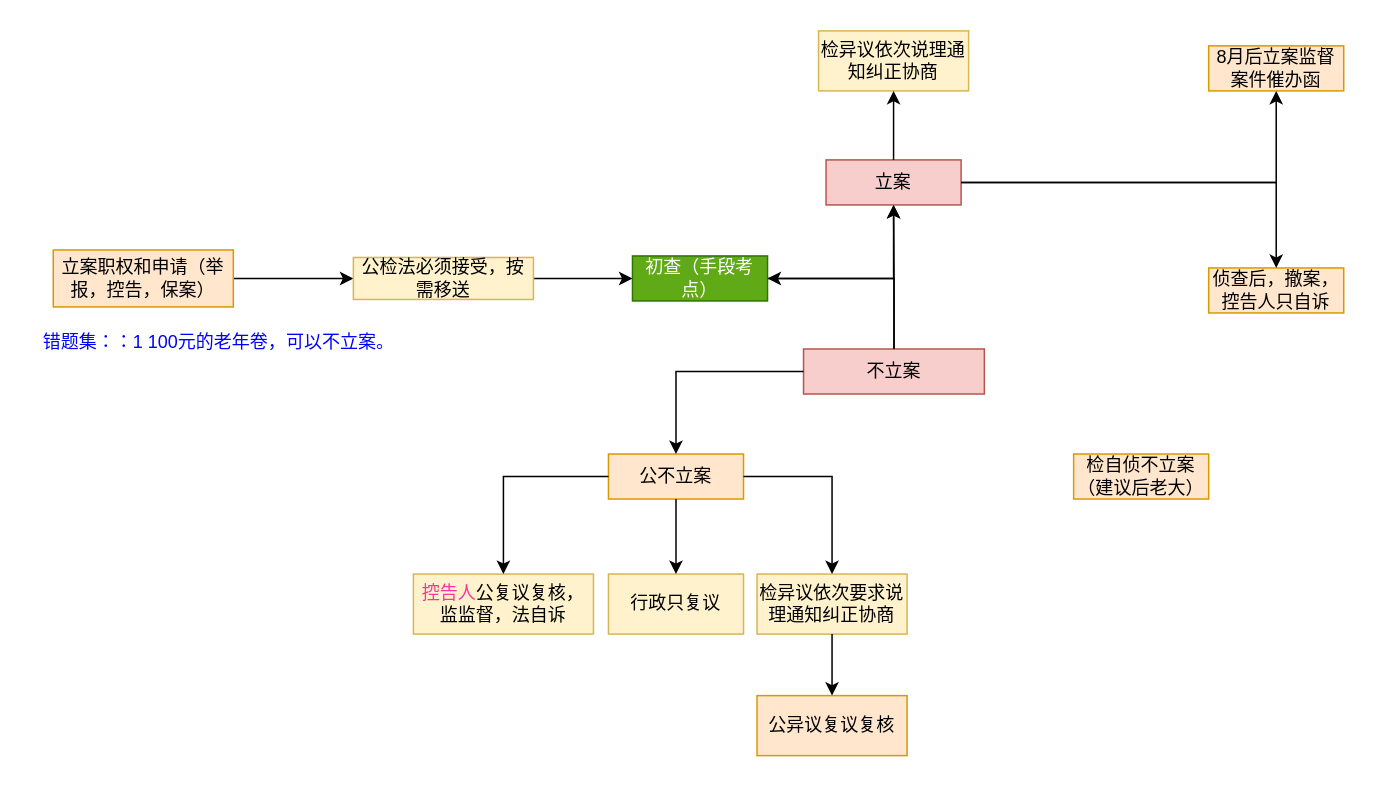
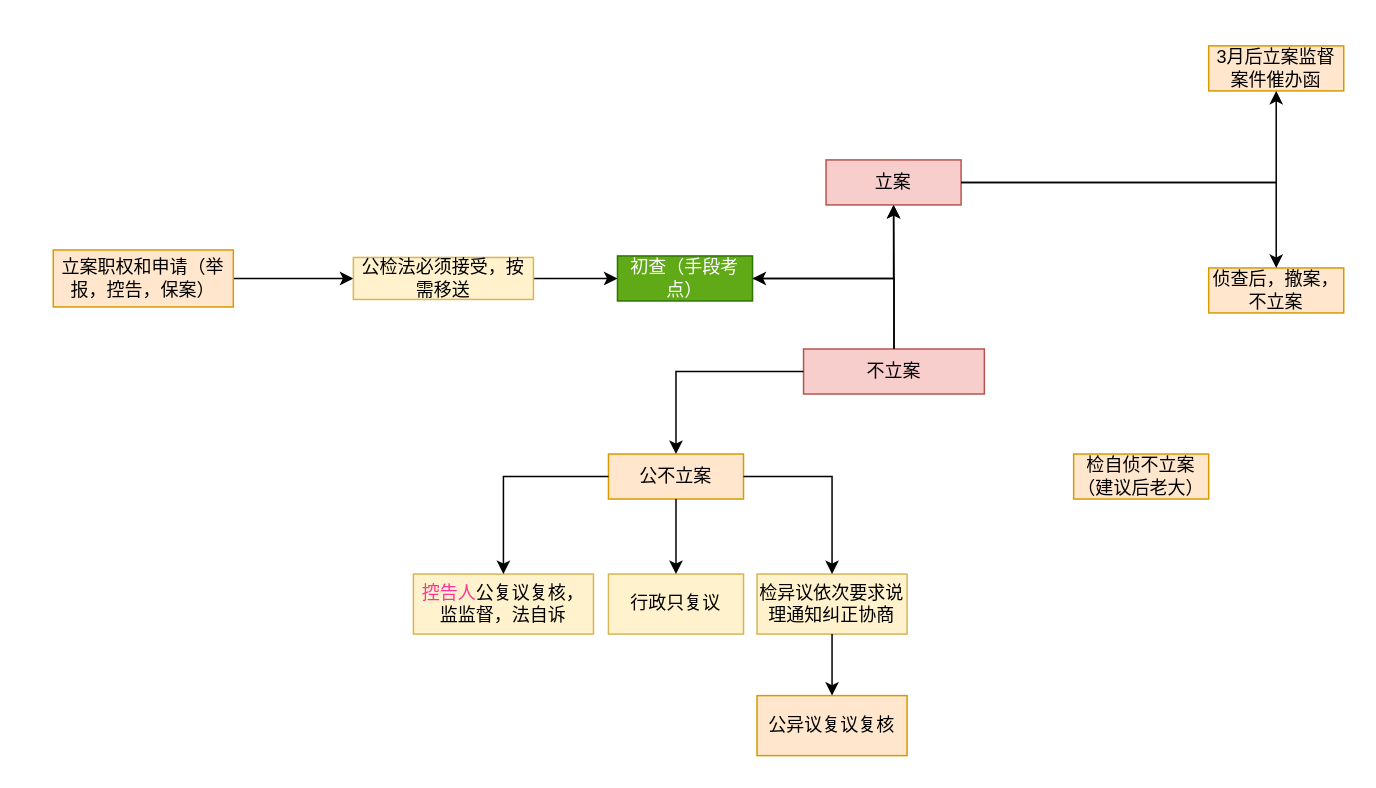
node "检异议依次说理通知纠正协商": removed
node "8月后立案监督案件催办函": label "8月后立案监督案件催办函" -> "3月后立案监督案件催办函"
edge "立案" -> "检异议依次说理通知纠正协商": removed
node "初查（手段考点）": moved (700, 278) -> (685, 278)
node "侦查后，撤案，控告人只自诉": label "侦查后，撤案，控告人只自诉" -> "侦查后，撤案，不立案"
node "错题集：：1 100元的老年卷，可以不立案。": removed
